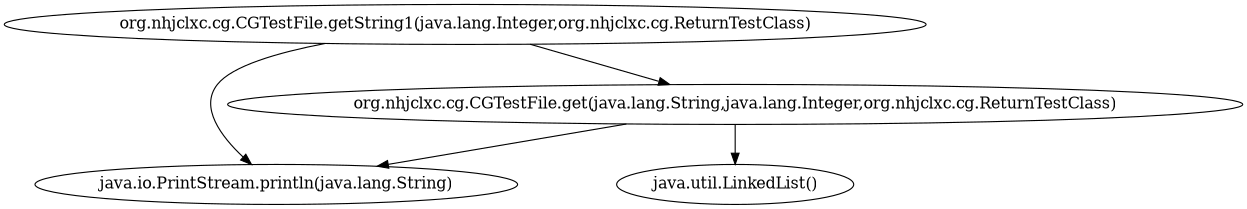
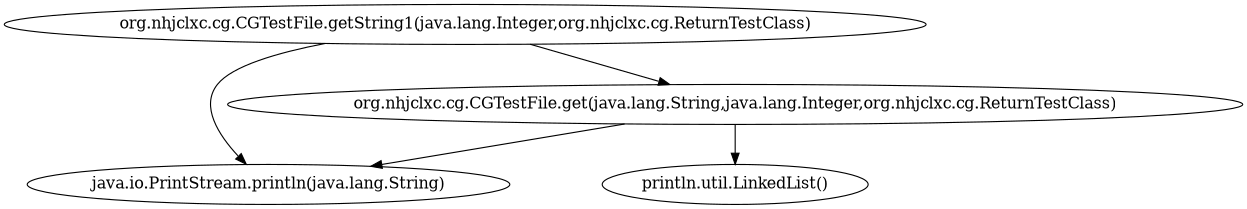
node "java.util.LinkedList()": label "java.util.LinkedList()" -> "println.util.LinkedList()"
